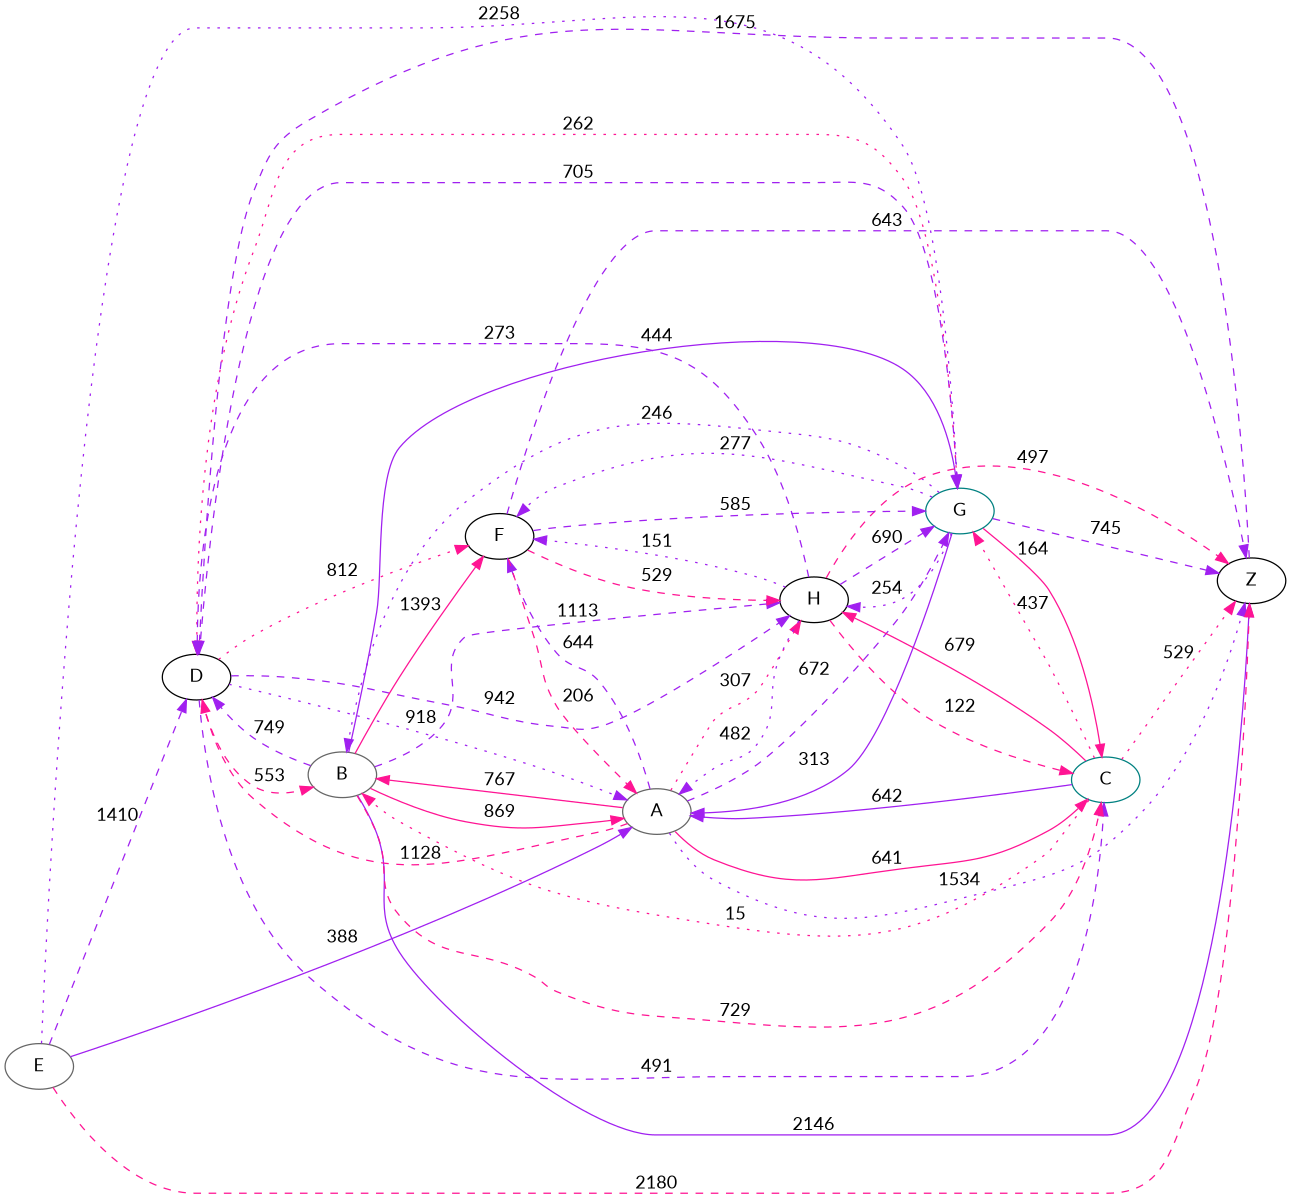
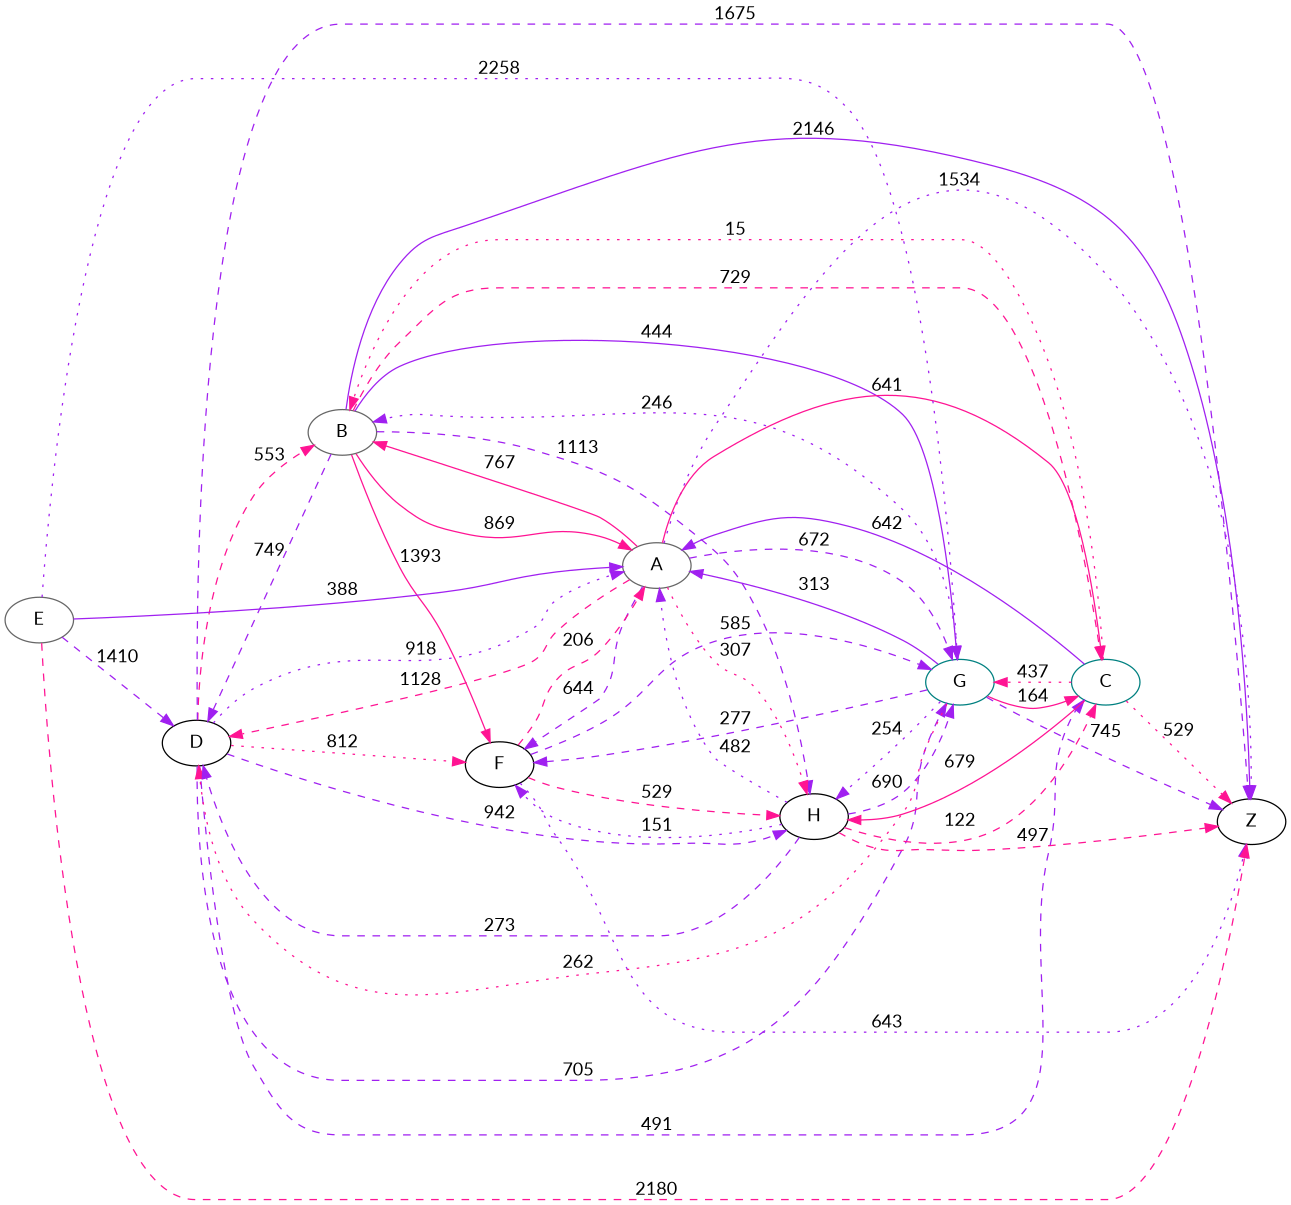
edge "Z" -> "D": reversed
edge "F" -> "Z": style dashed -> dotted
edge "G" -> "F": style dotted -> dashed
